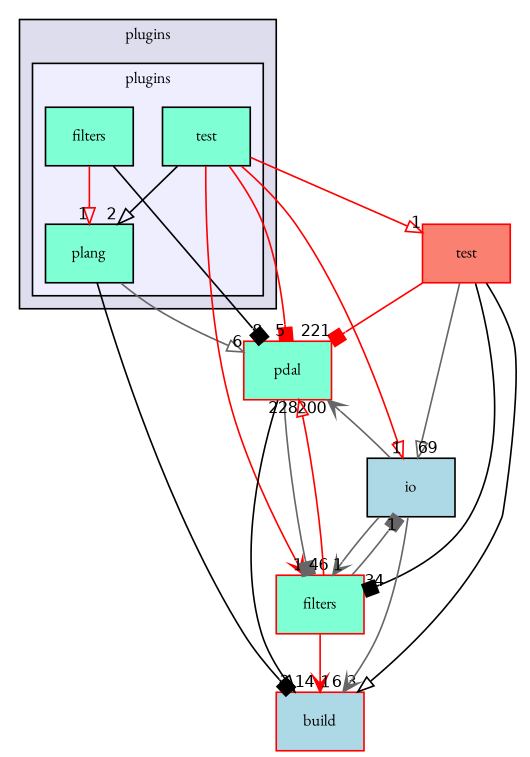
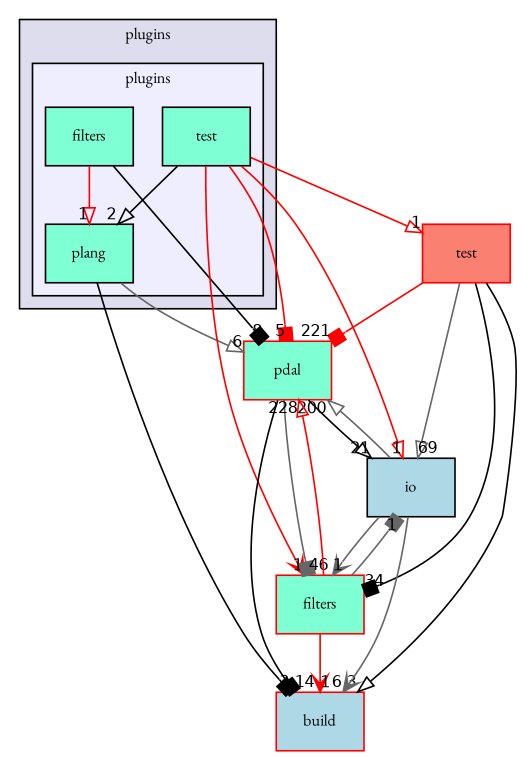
edge "pdal" -> "io": added
edge "io" -> "pdal": arrowhead vee -> onormal
edge "pdal" -> "build": arrowhead onormal -> box
